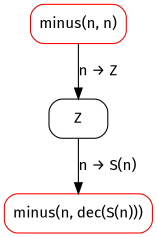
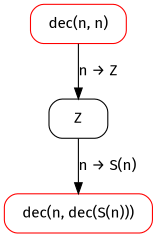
node "minus(n, n)": label "minus(n, n)" -> "dec(n, n)"
node "minus(n, dec(S(n)))": label "minus(n, dec(S(n)))" -> "dec(n, dec(S(n)))"
